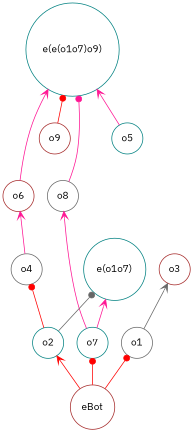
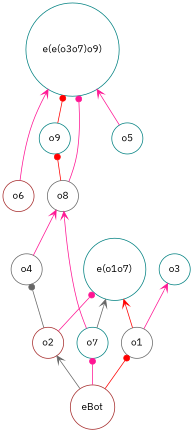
node "e(e(o1o7)o9)": label "e(e(o1o7)o9)" -> "e(e(o3o7)o9)"
node "o9": color brown -> teal
edge "o8" -> "o9": added
edge "o4" -> "o6": now "o4" -> "o8"
node "o3": color brown -> teal
edge "o2" -> "o4": color red -> gray40
edge "o1" -> "o3": color gray40 -> deeppink
edge "o2" -> "e(o1o7)": color gray40 -> deeppink
edge "o7" -> "e(o1o7)": color deeppink -> gray40
edge "o1" -> "e(o1o7)": added
node "o2": color teal -> brown
edge "eBot" -> "o2": color red -> gray40
edge "eBot" -> "o7": color red -> deeppink
